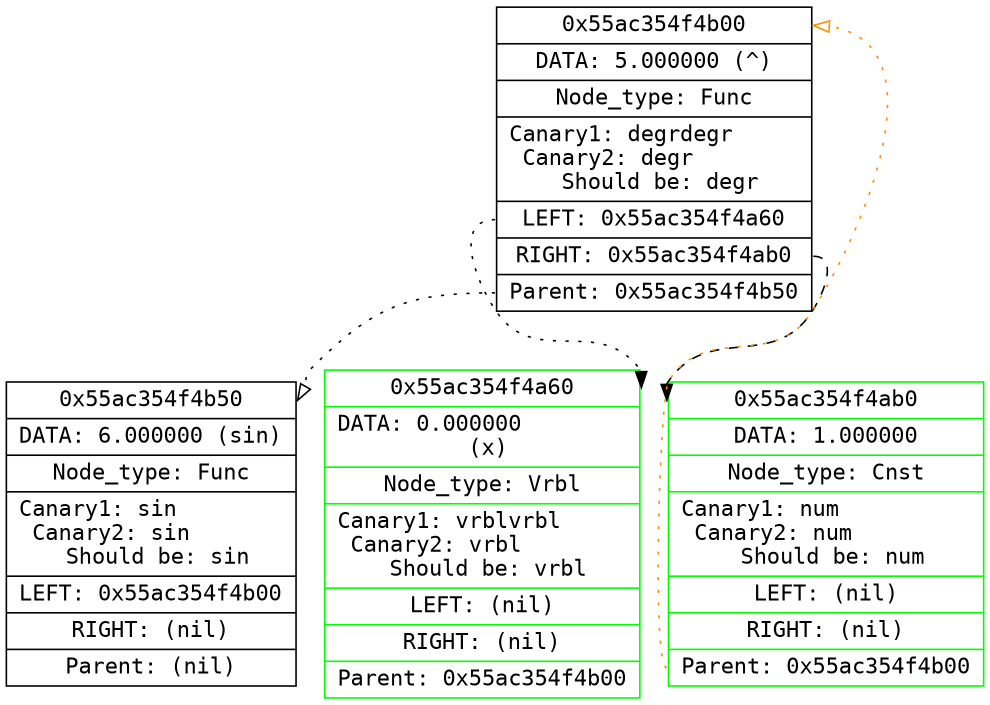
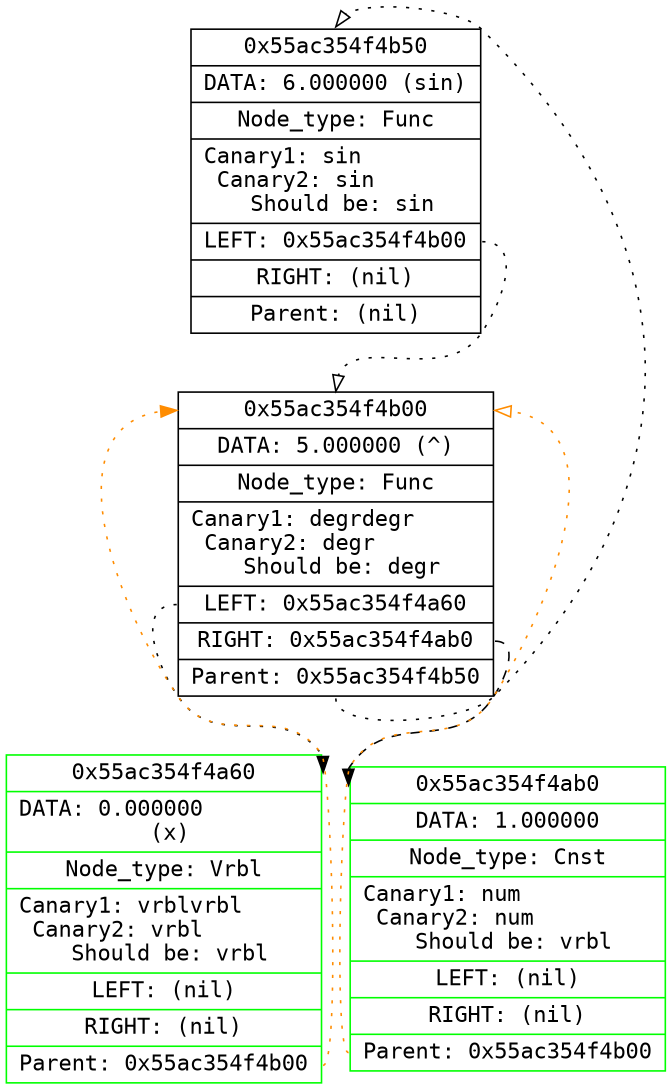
edge "0x55ac354f4b50" -> "0x55ac354f4b00": added
node "0x55ac354f4ab0": text "Should be: num" -> "Should be: vrbl"
edge "0x55ac354f4a60" -> "0x55ac354f4b00": added
